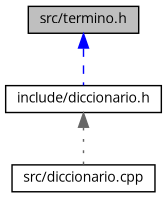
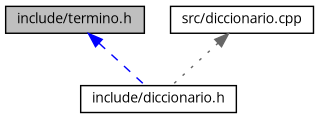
node "src/termino.h": label "src/termino.h" -> "include/termino.h"
edge "src/diccionario.cpp" -> "include/diccionario.h": reversed
